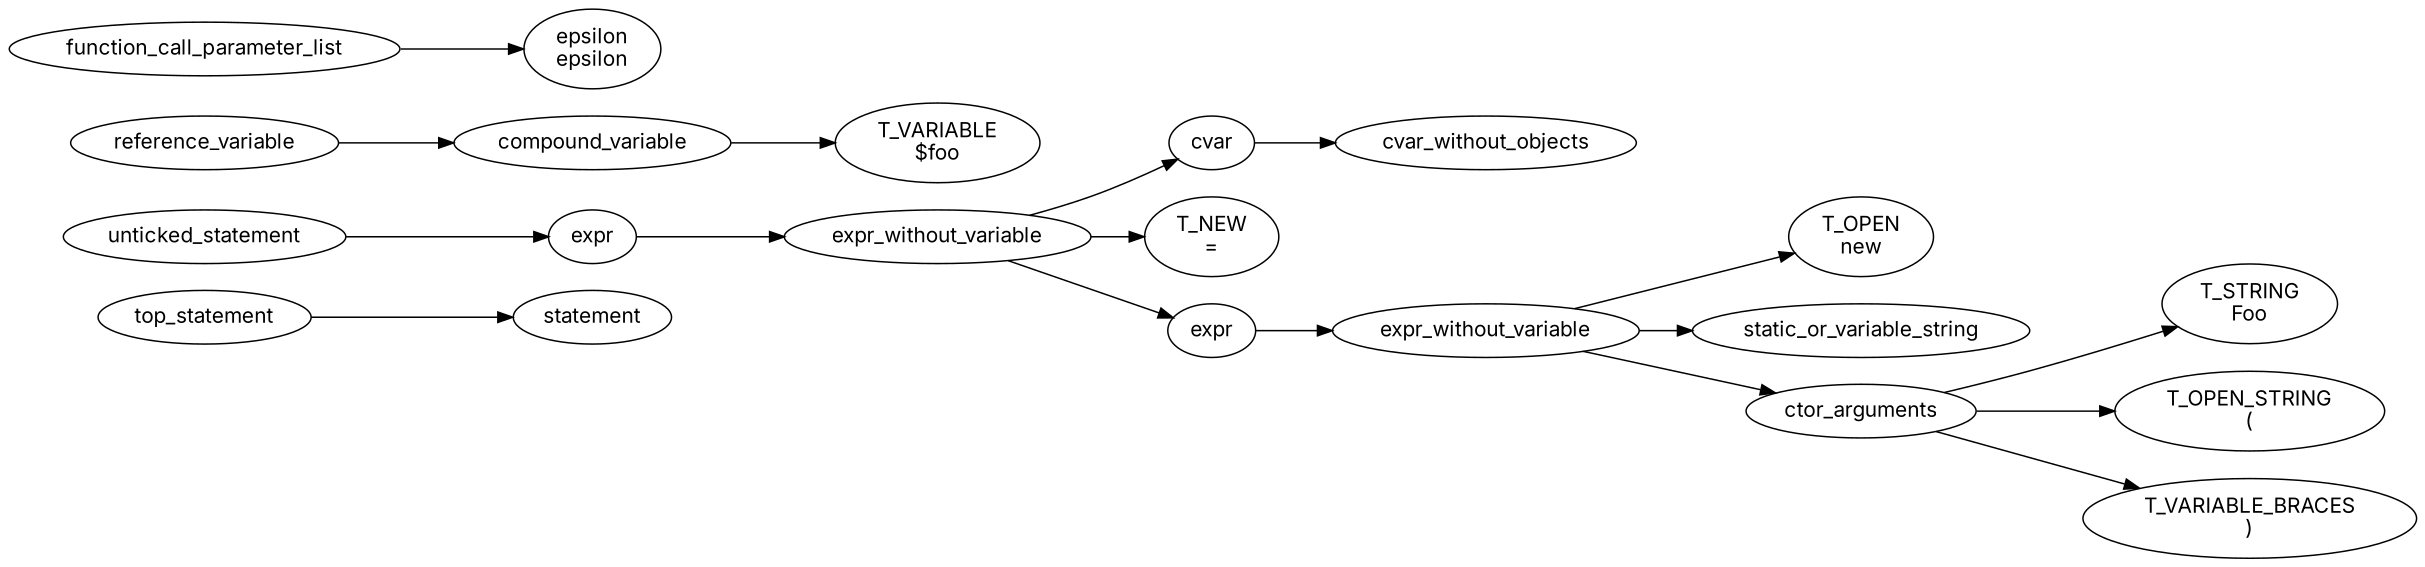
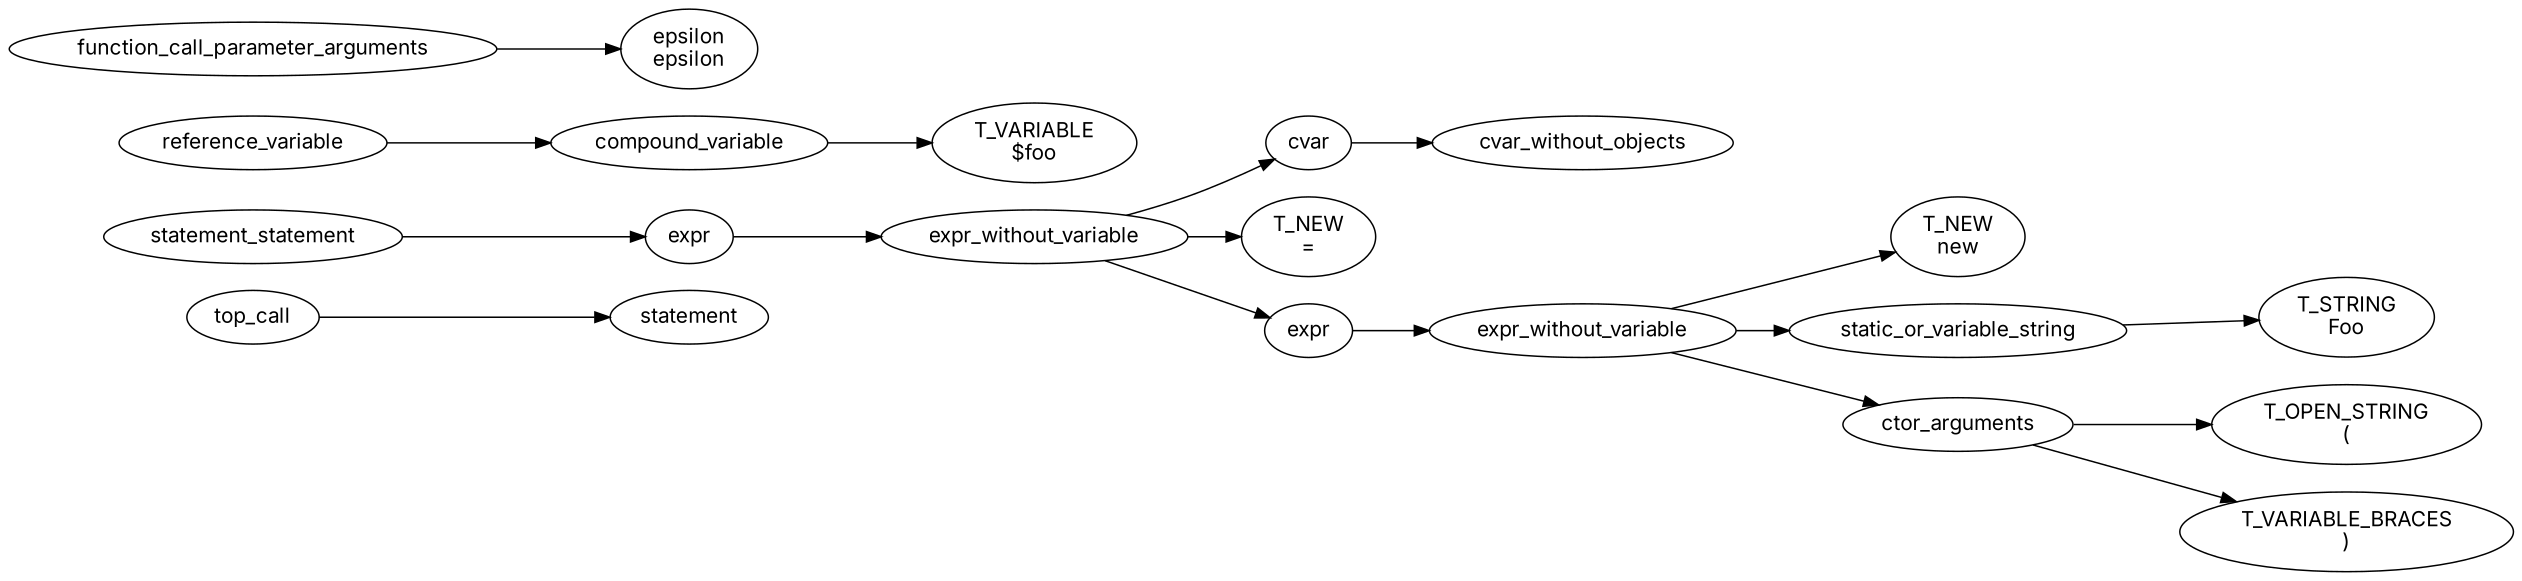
node "function_call_parameter_list": label "function_call_parameter_list" -> "function_call_parameter_arguments"
node "unticked_statement": label "unticked_statement" -> "statement_statement"
node "T_OPEN new": label "T_OPEN new" -> "T_NEW new"
node "top_statement": label "top_statement" -> "top_call"
edge "ctor_arguments" -> "T_STRING Foo": now "static_or_variable_string" -> "T_STRING Foo"
